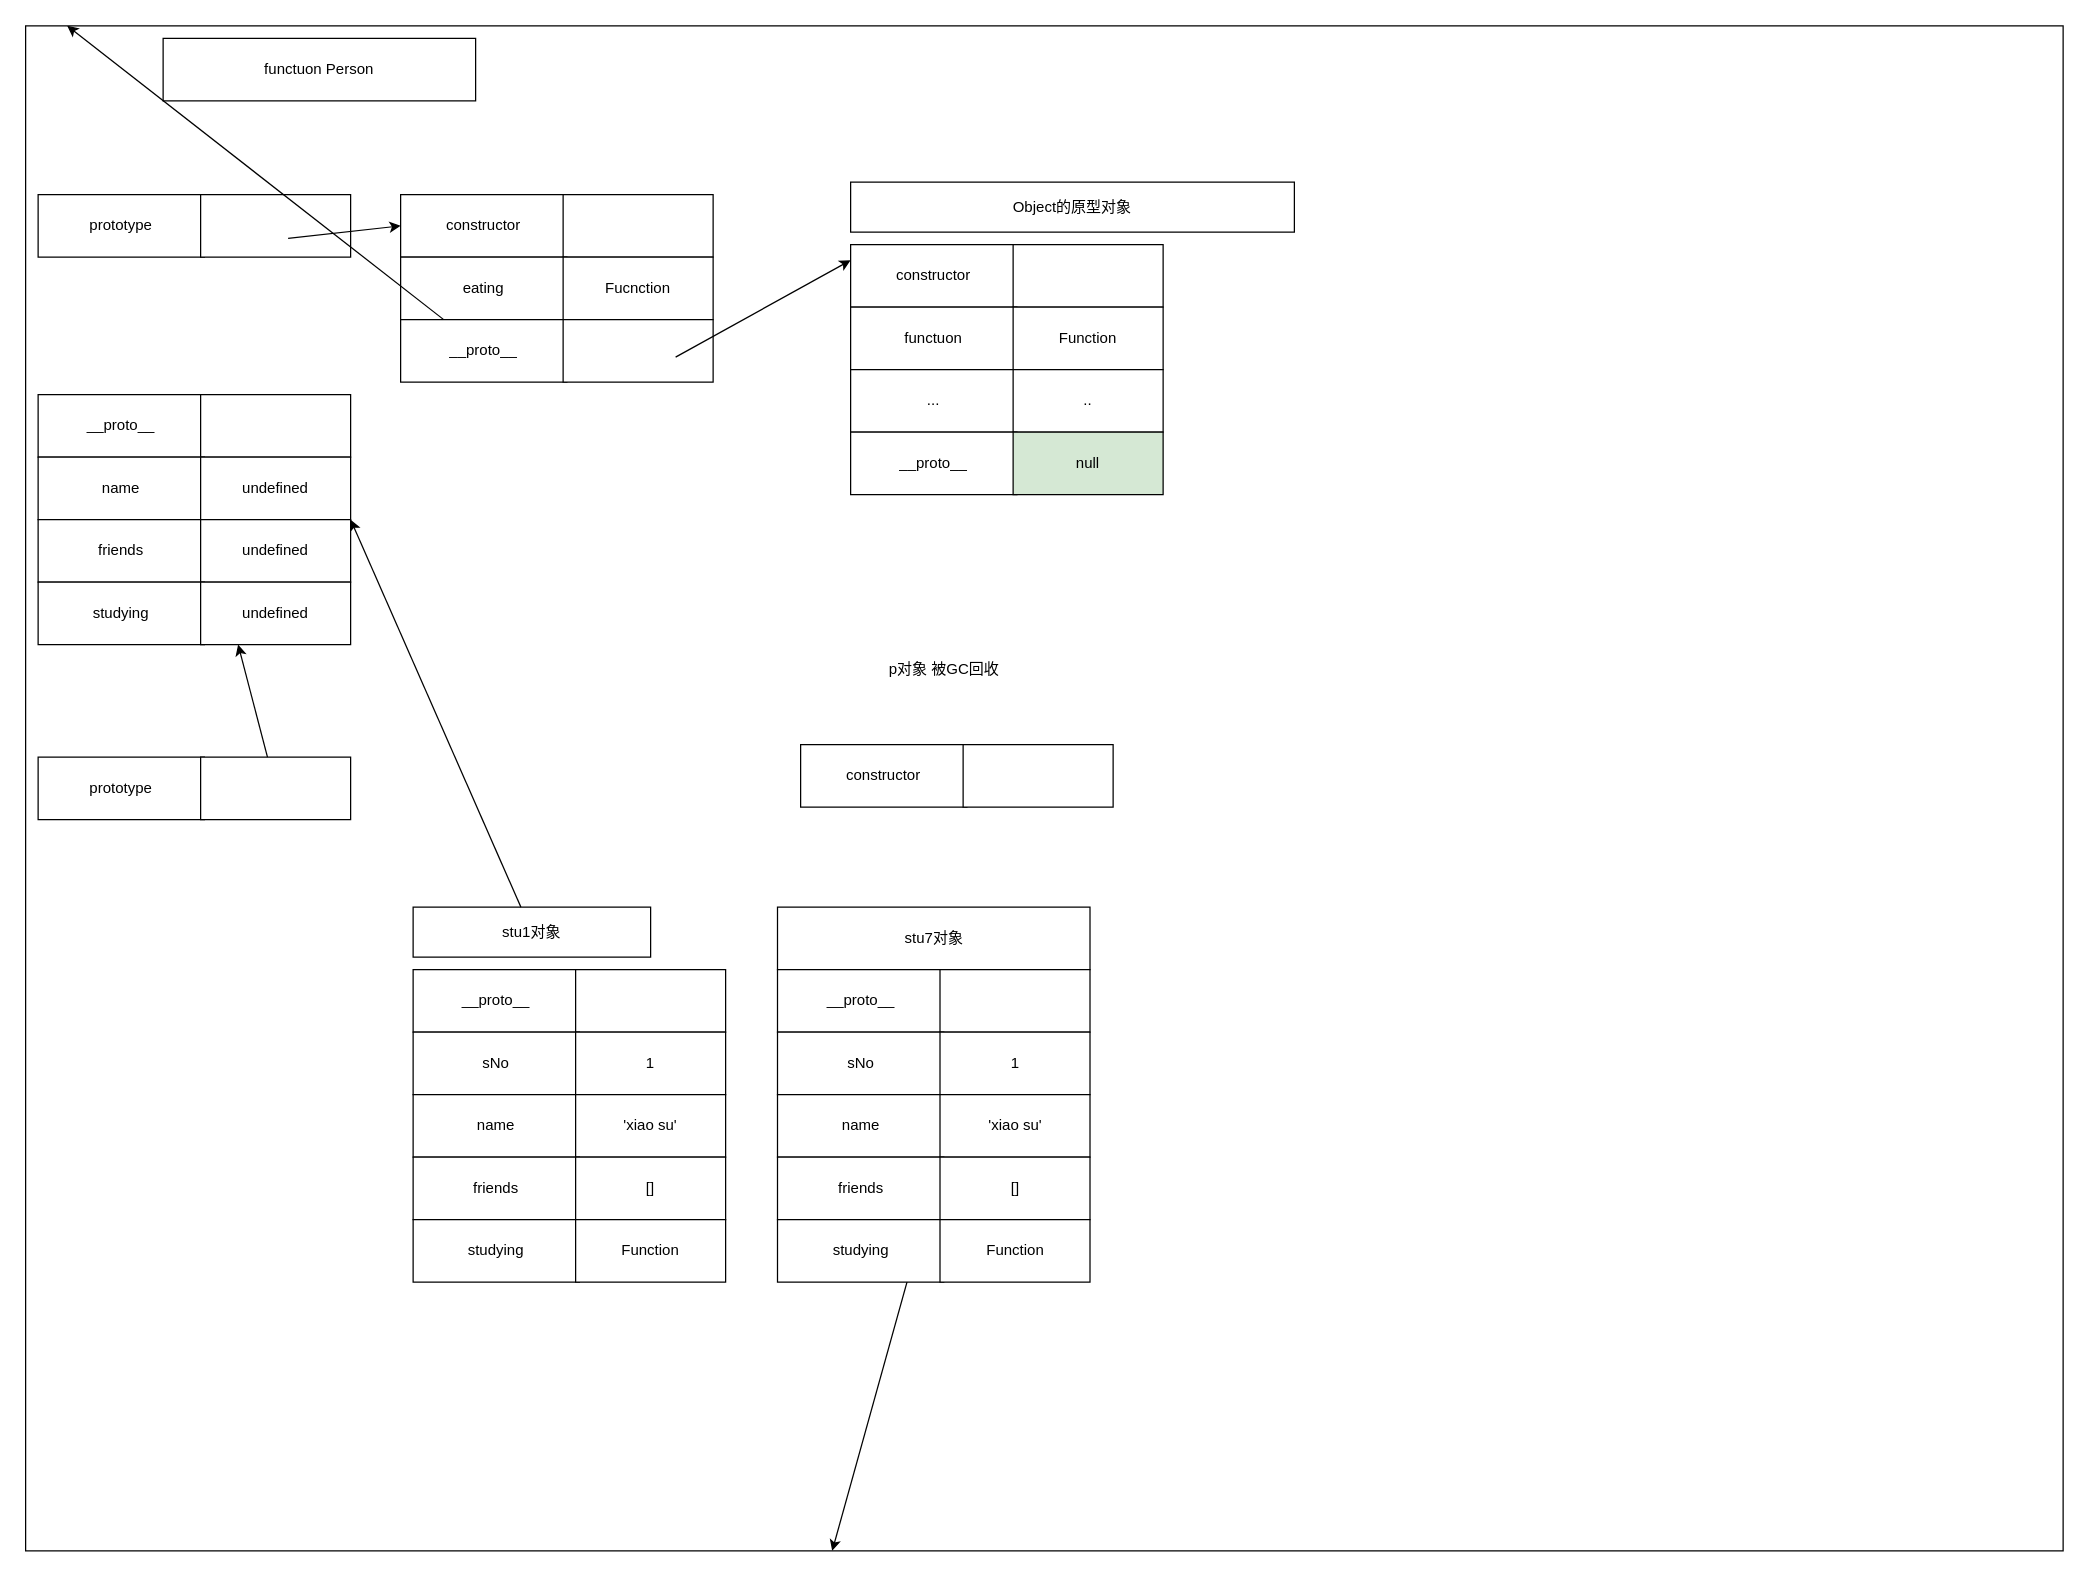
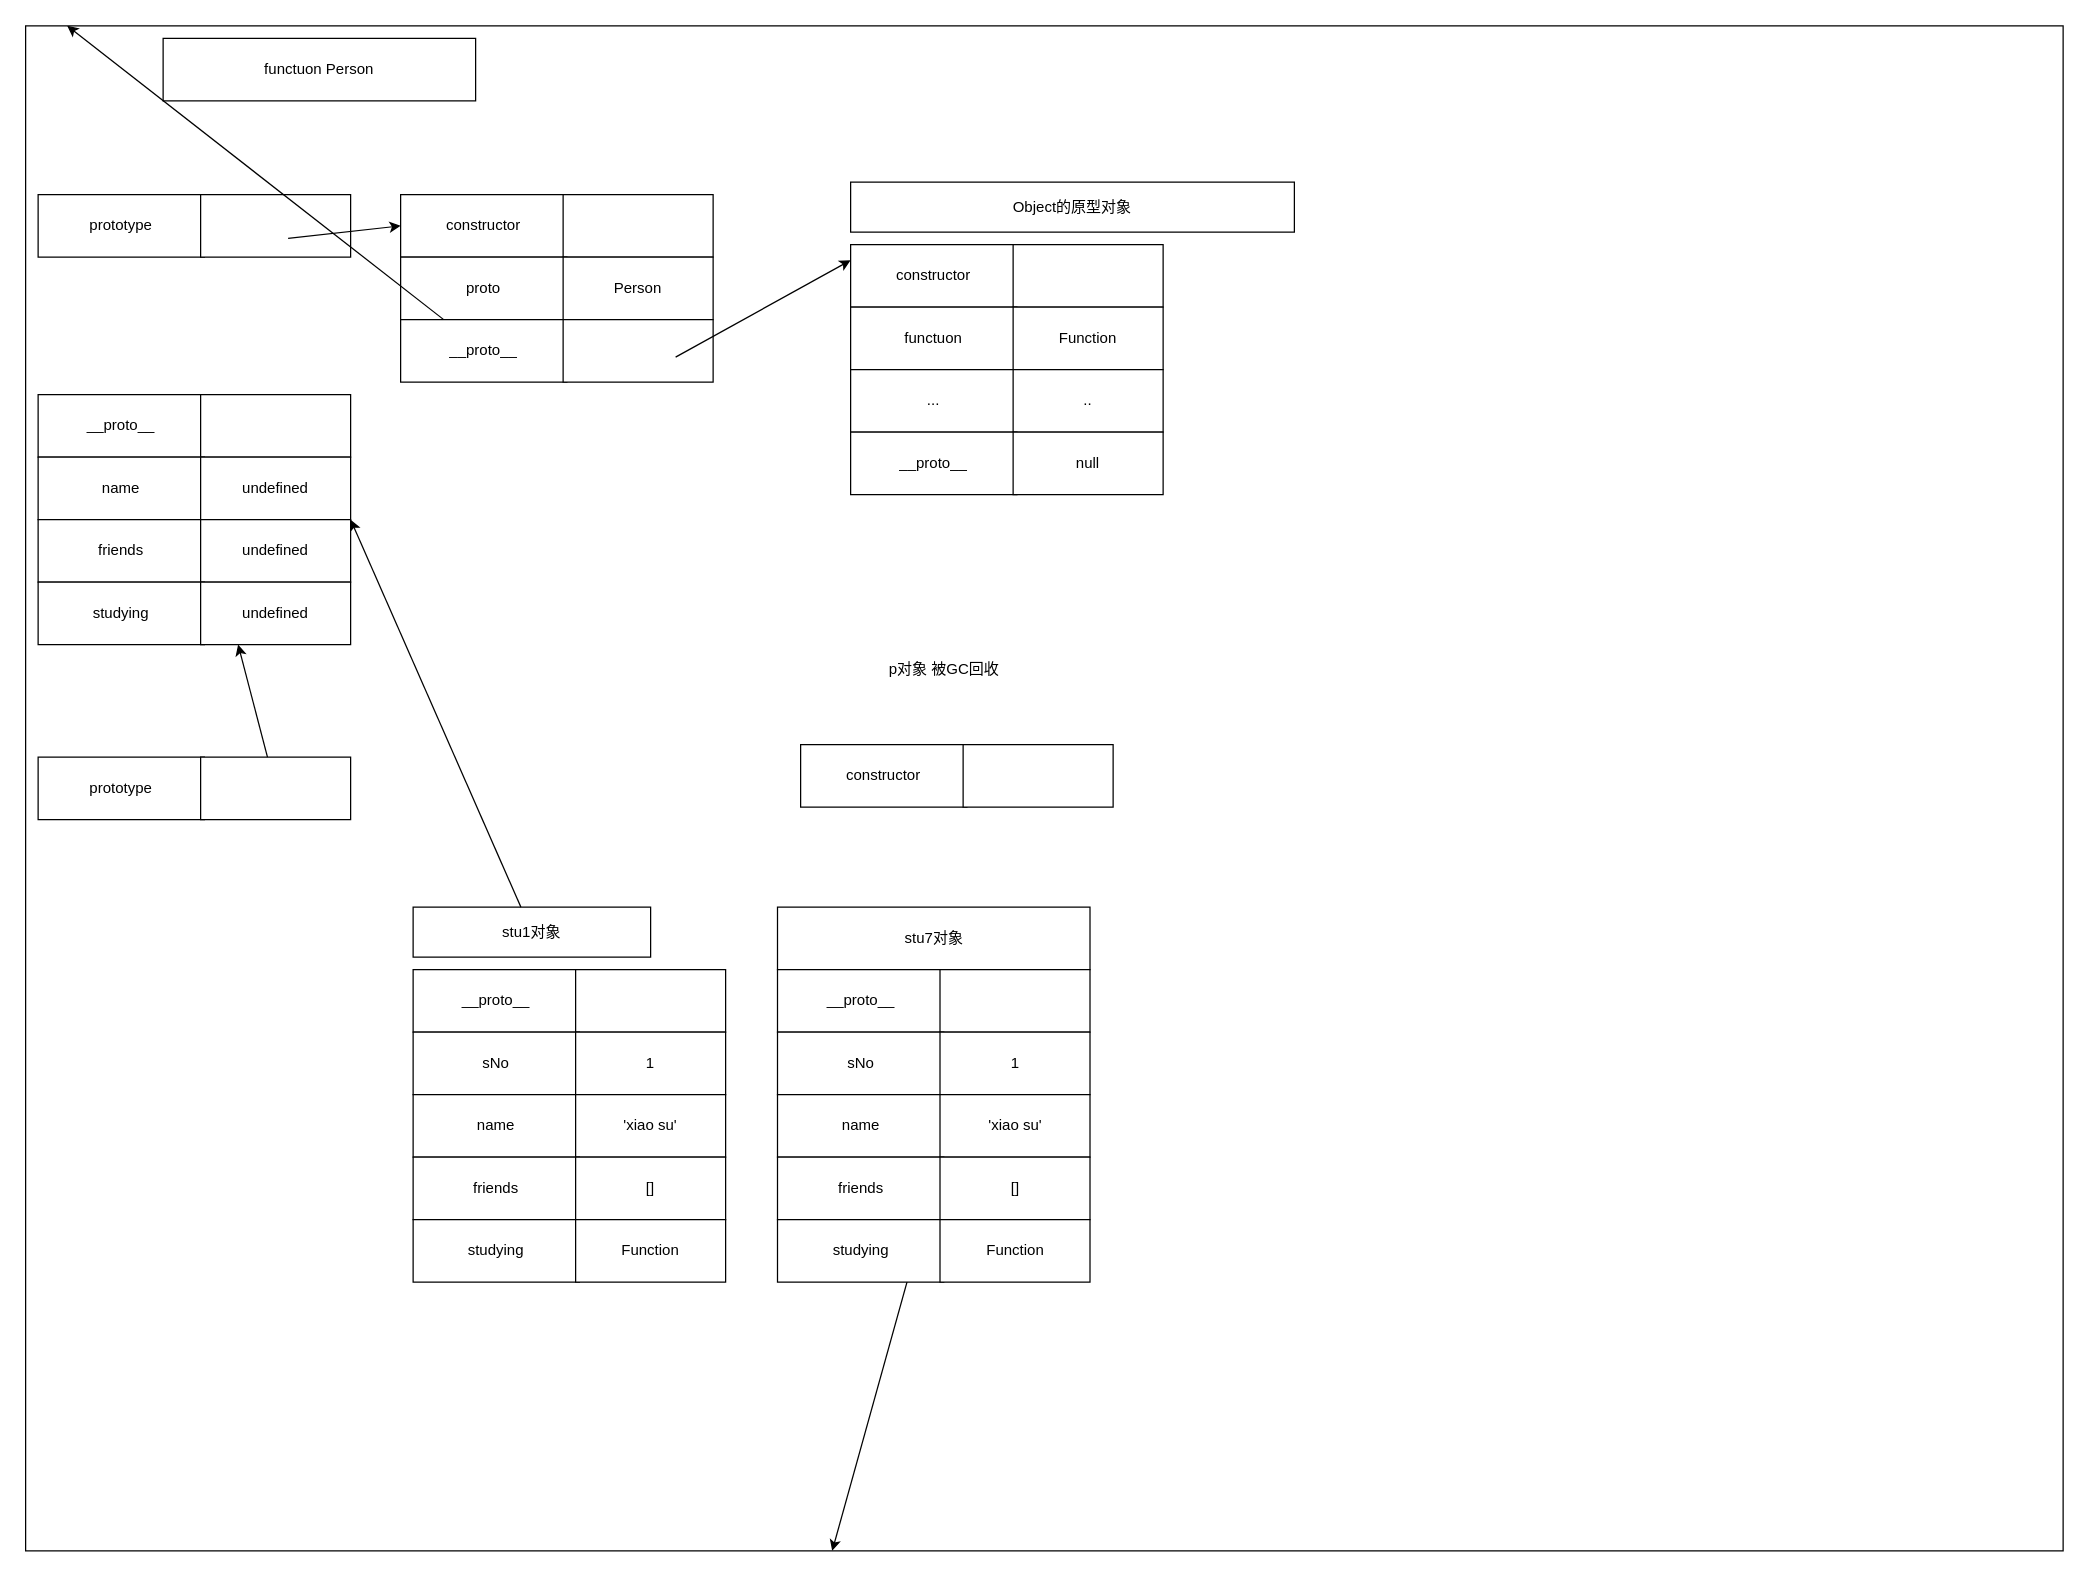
node "eating": label "eating" -> "proto"
node "Fucnction": label "Fucnction" -> "Person"
node "null": fillcolor #d5e8d4 -> #ffffff
